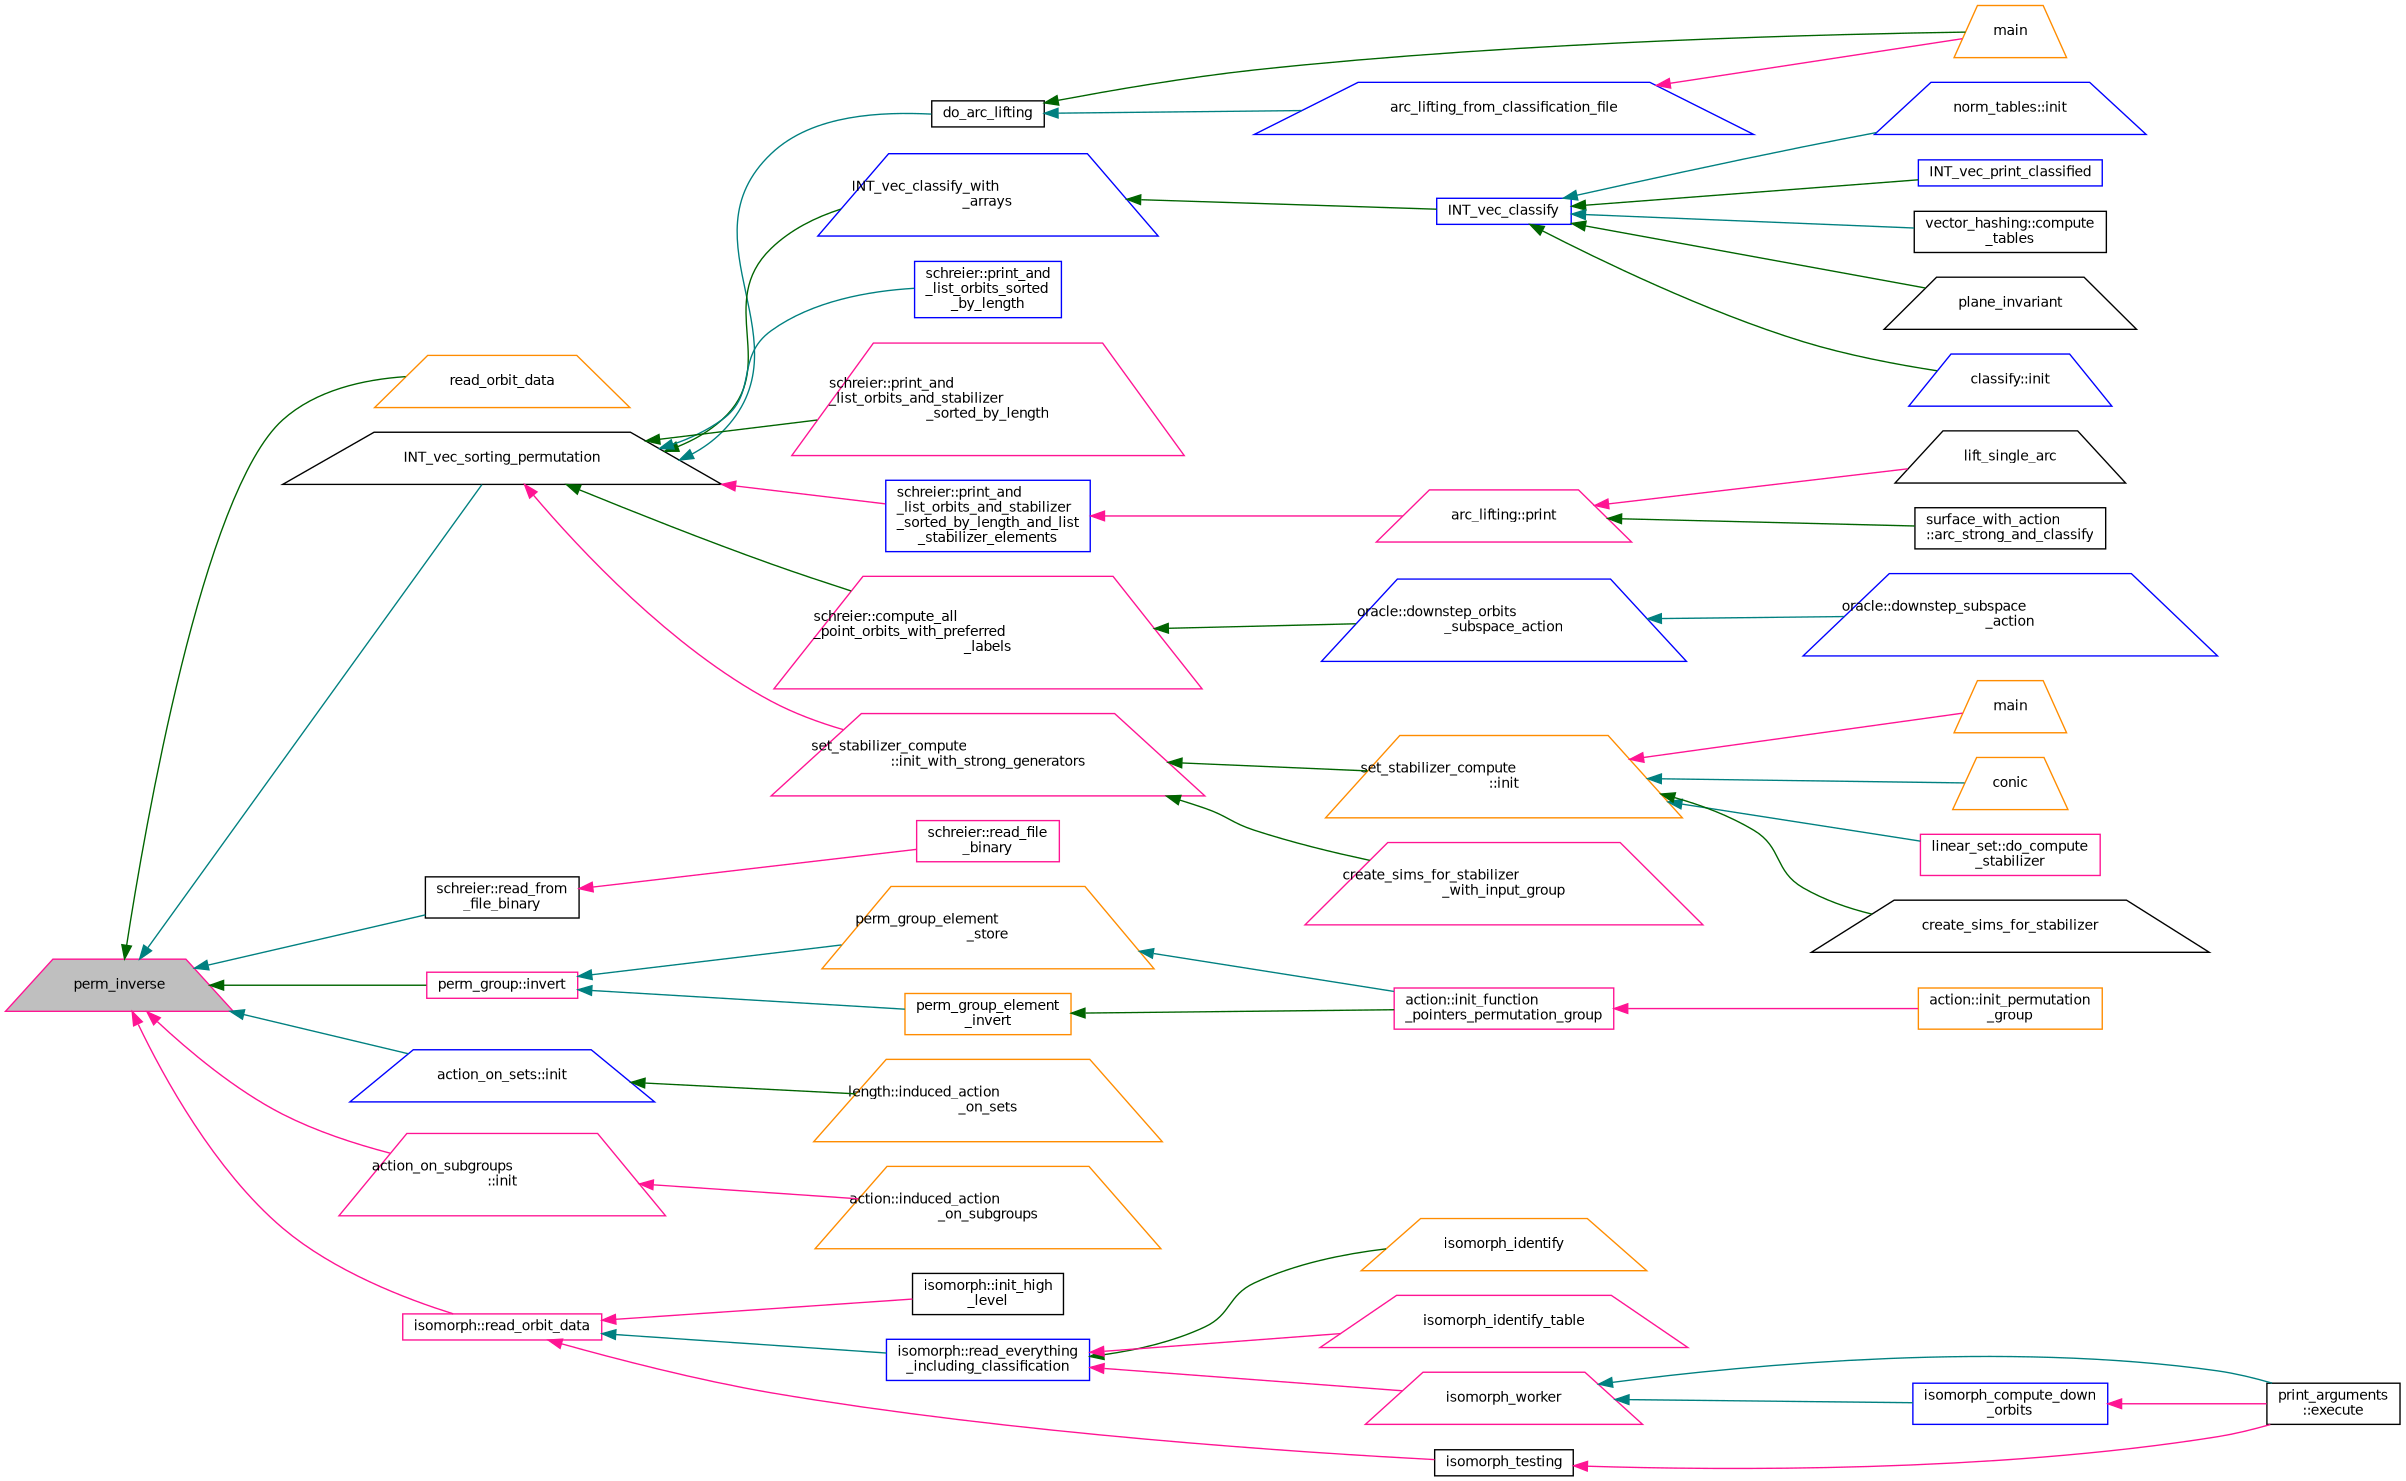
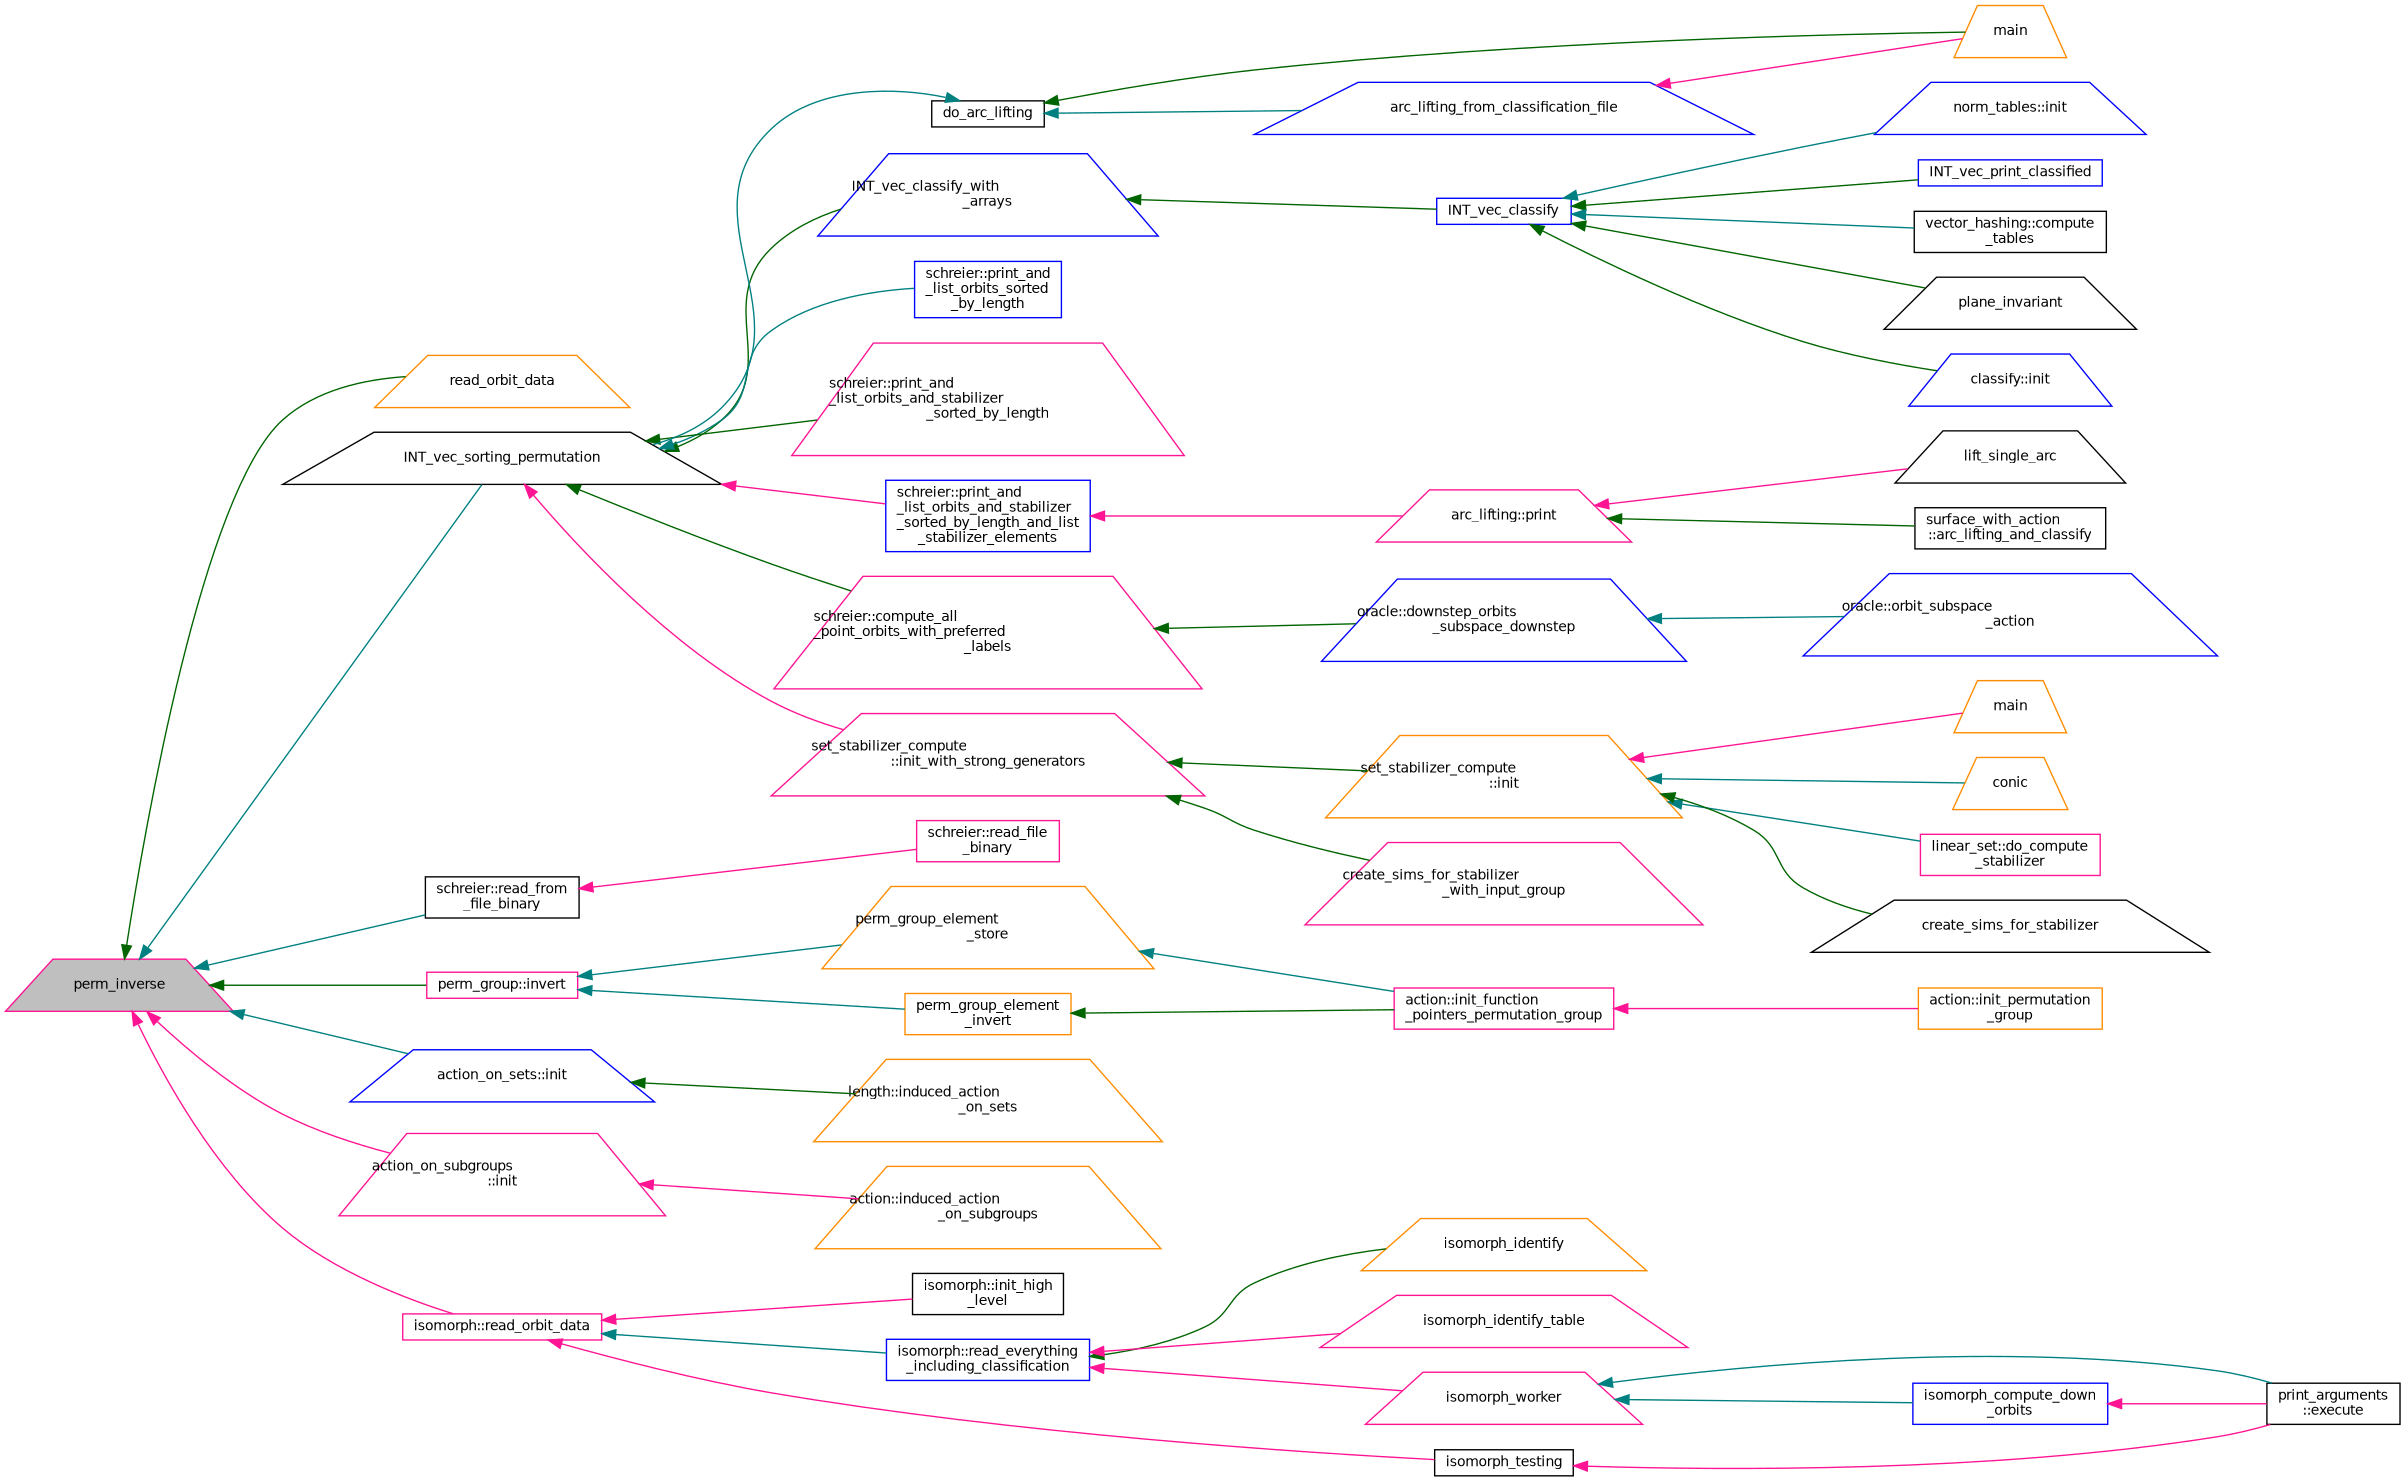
edge "do_arc_lifting" -> "INT_vec_sorting_permutation": reversed
node "surface_with_action ::arc_strong_and_classify": label "surface_with_action ::arc_strong_and_classify" -> "surface_with_action ::arc_lifting_and_classify"
node "oracle::downstep_subspace _action": label "oracle::downstep_subspace _action" -> "oracle::orbit_subspace _action"
node "oracle::downstep_orbits _subspace_action": label "oracle::downstep_orbits _subspace_action" -> "oracle::downstep_orbits _subspace_downstep"
